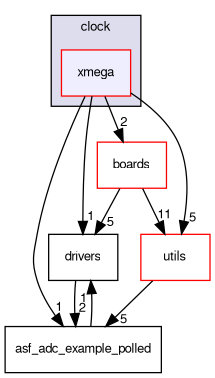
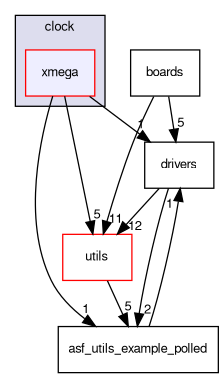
edge "xmega" -> "boards": removed
node "boards": color red -> black
edge "drivers" -> "utils": added
node "asf_adc_example_polled": label "asf_adc_example_polled" -> "asf_utils_example_polled"
